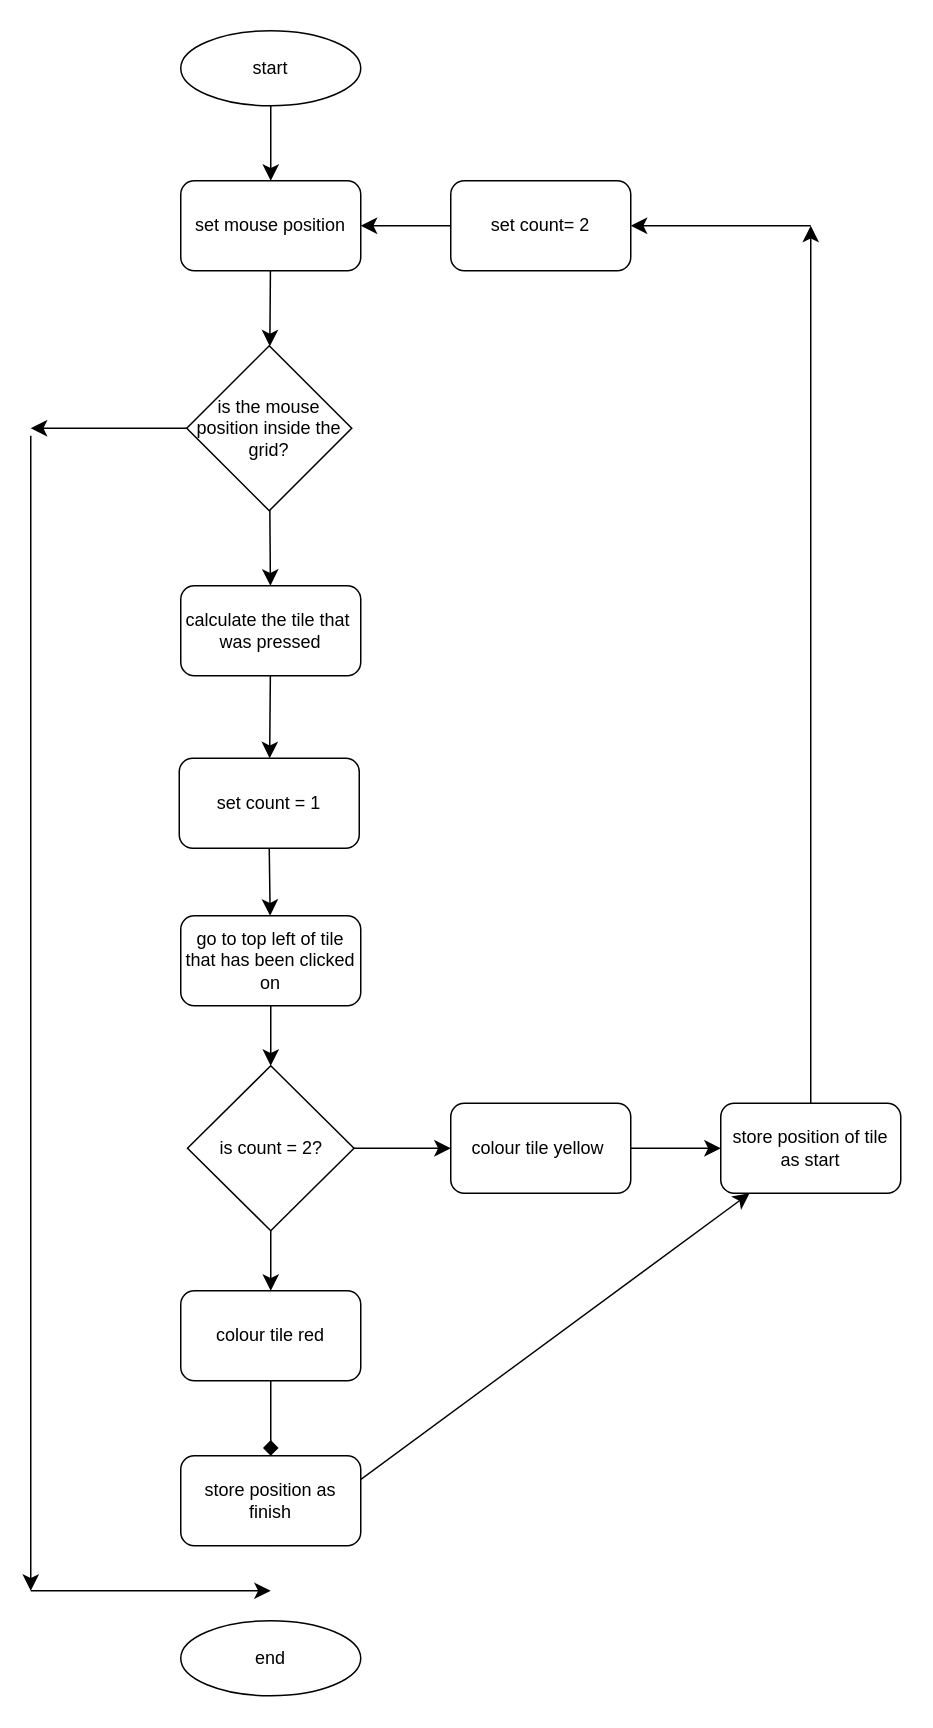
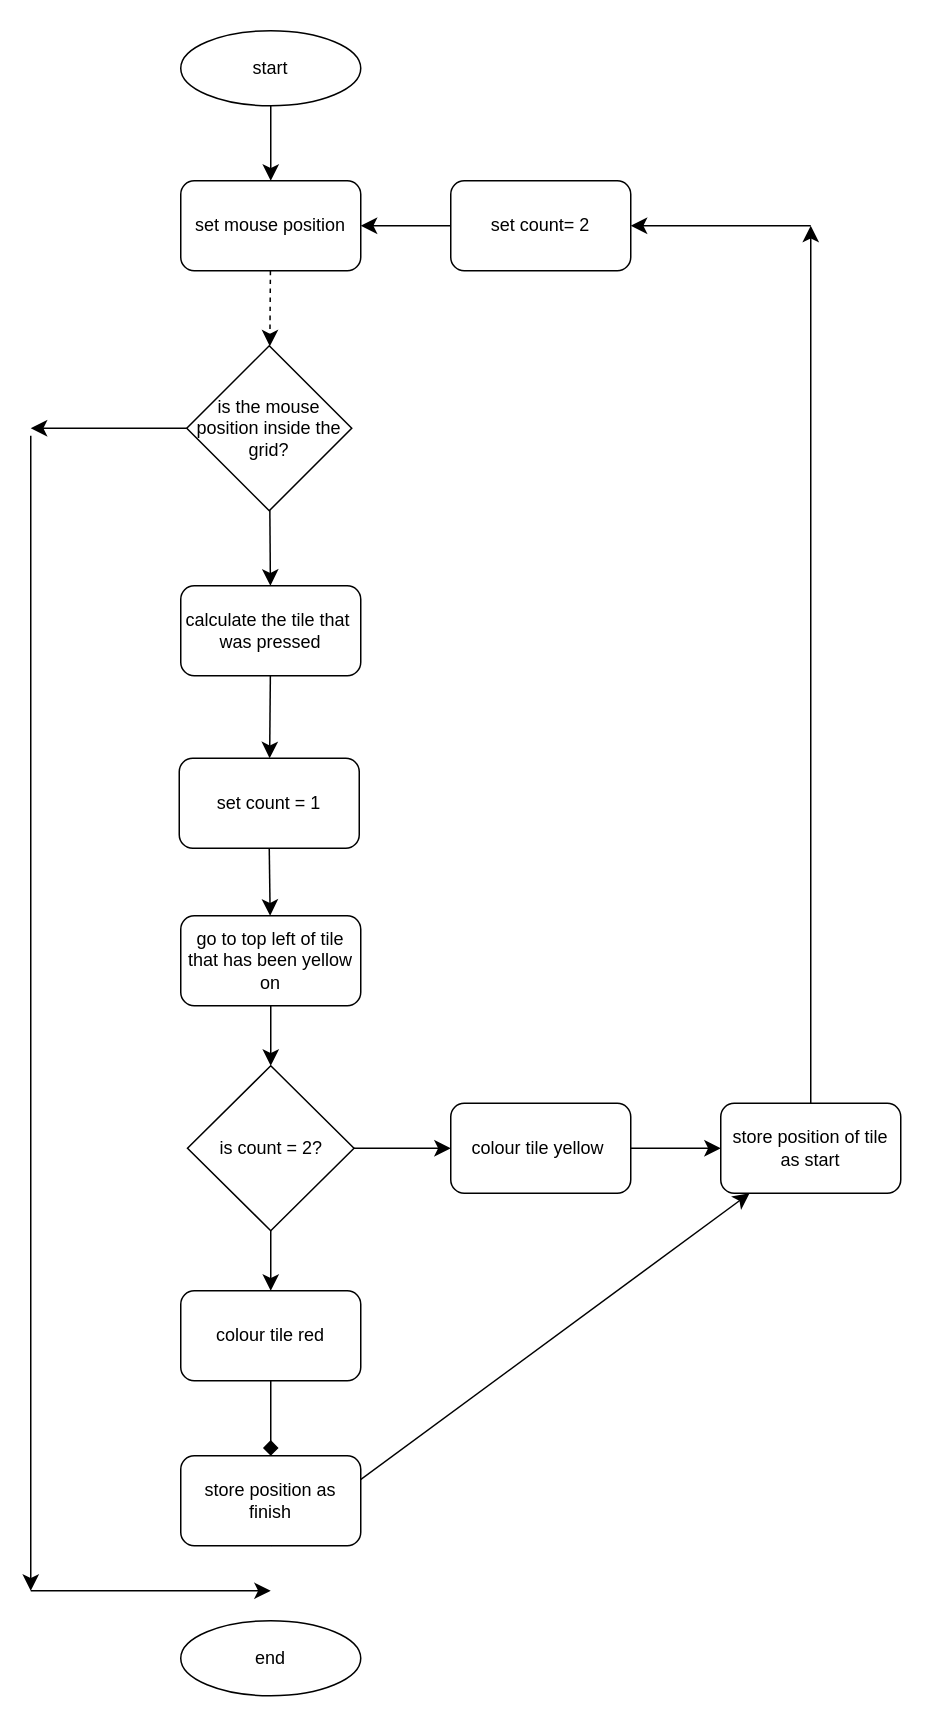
edge "set mouse position" -> "is the mouse position inside the grid?": style solid -> dashed
node "go to top left of tile that has been clicked on": label "go to top left of tile that has been clicked on" -> "go to top left of tile that has been yellow on"
